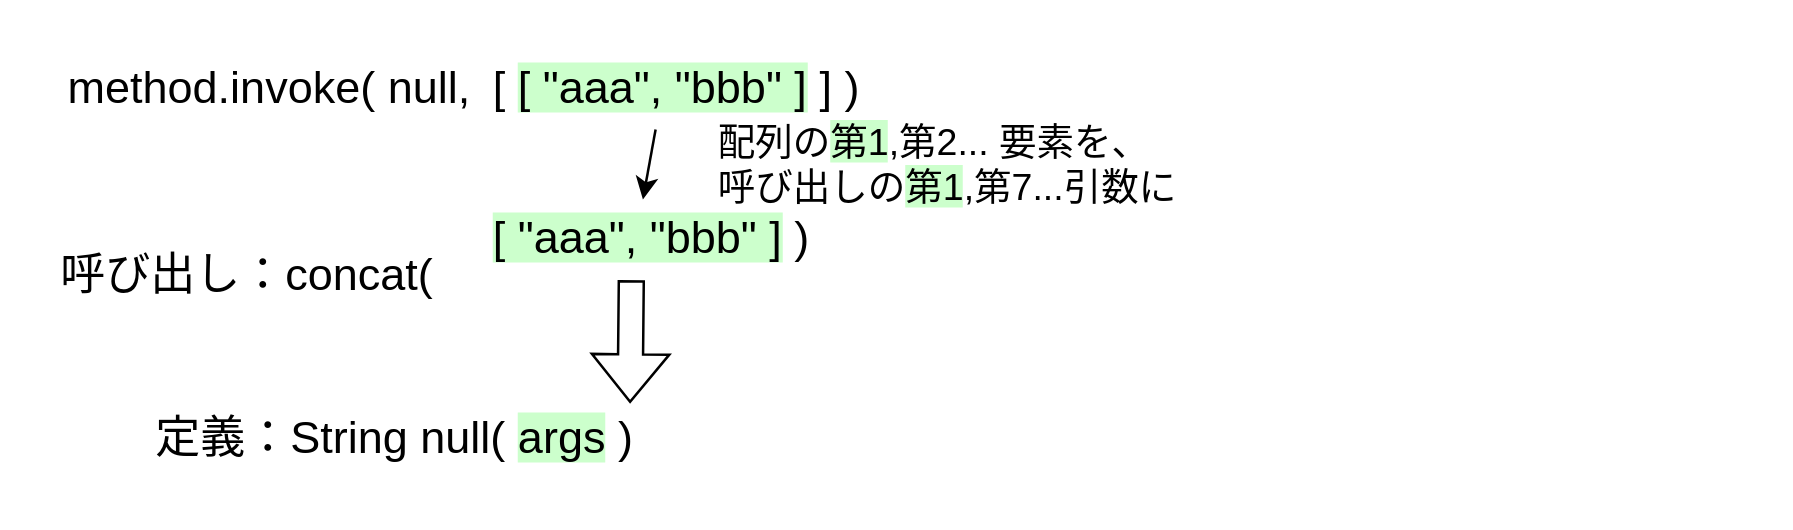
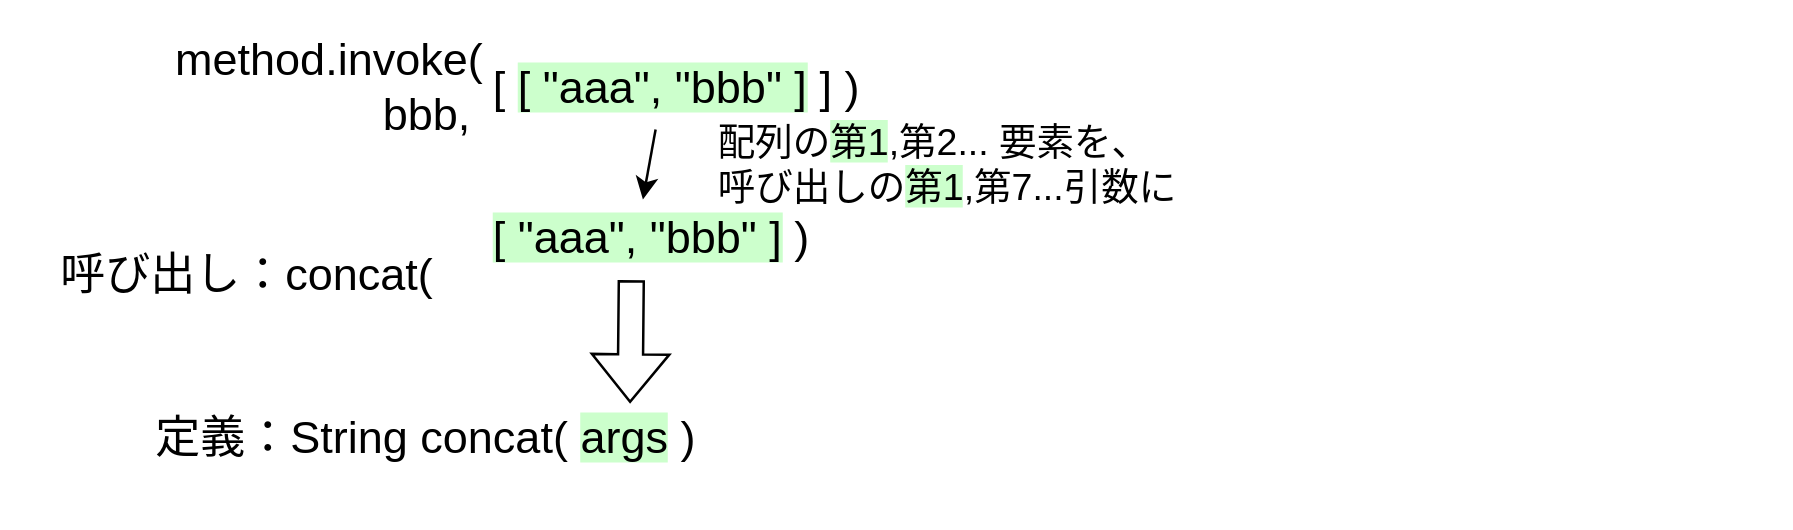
node "method.invoke( null,": label "method.invoke( null," -> "method.invoke( bbb,"
node "定義：String null( args )": label "定義：String null( args )" -> "定義：String concat( args )"
